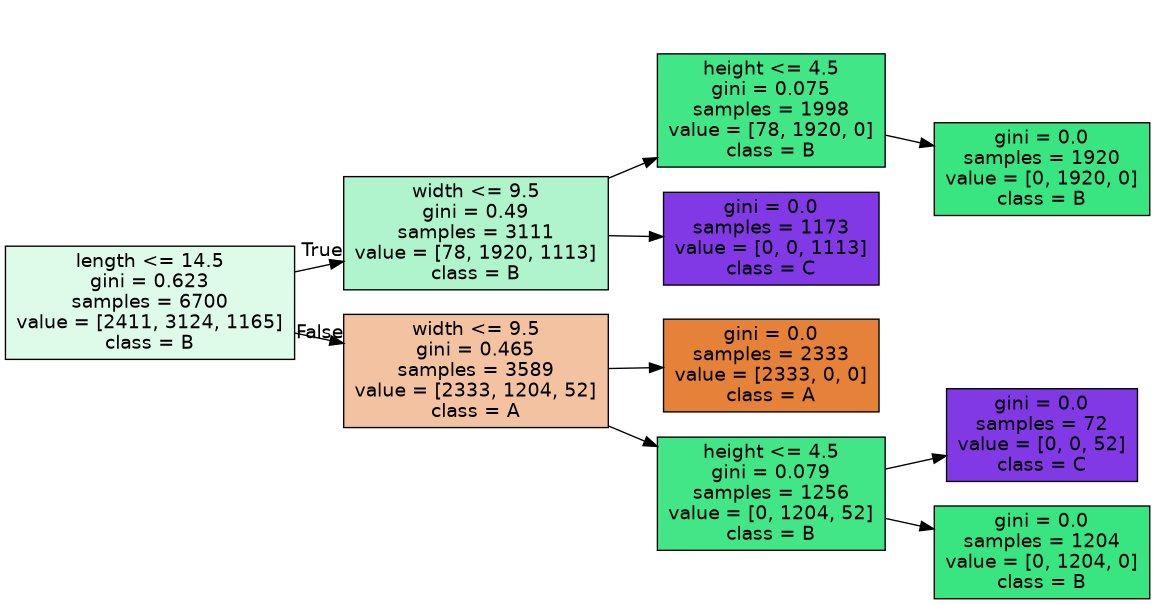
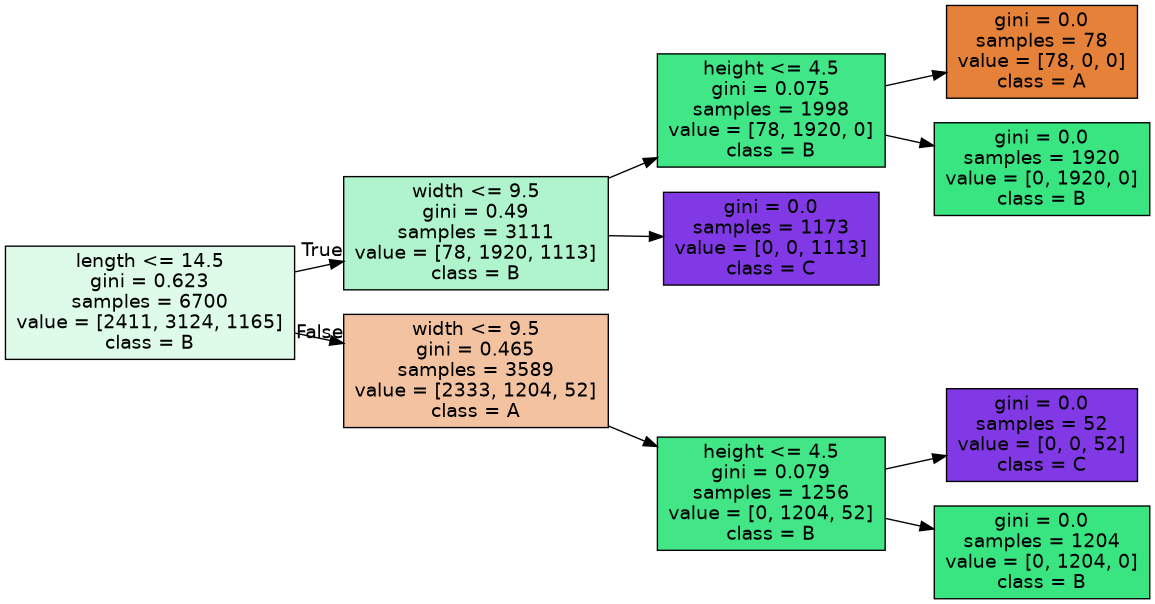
node "gini = 0.0 samples = 78 value = [78, 0, 0] class = A": added
node "gini = 0.0 samples = 2333 value = [2333, 0, 0] class = A": removed
node "gini = 0.0 samples = 72 value = [0, 0, 52] class = C": label "gini = 0.0 samples = 72 value = [0, 0, 52] class = C" -> "gini = 0.0 samples = 52 value = [0, 0, 52] class = C"
